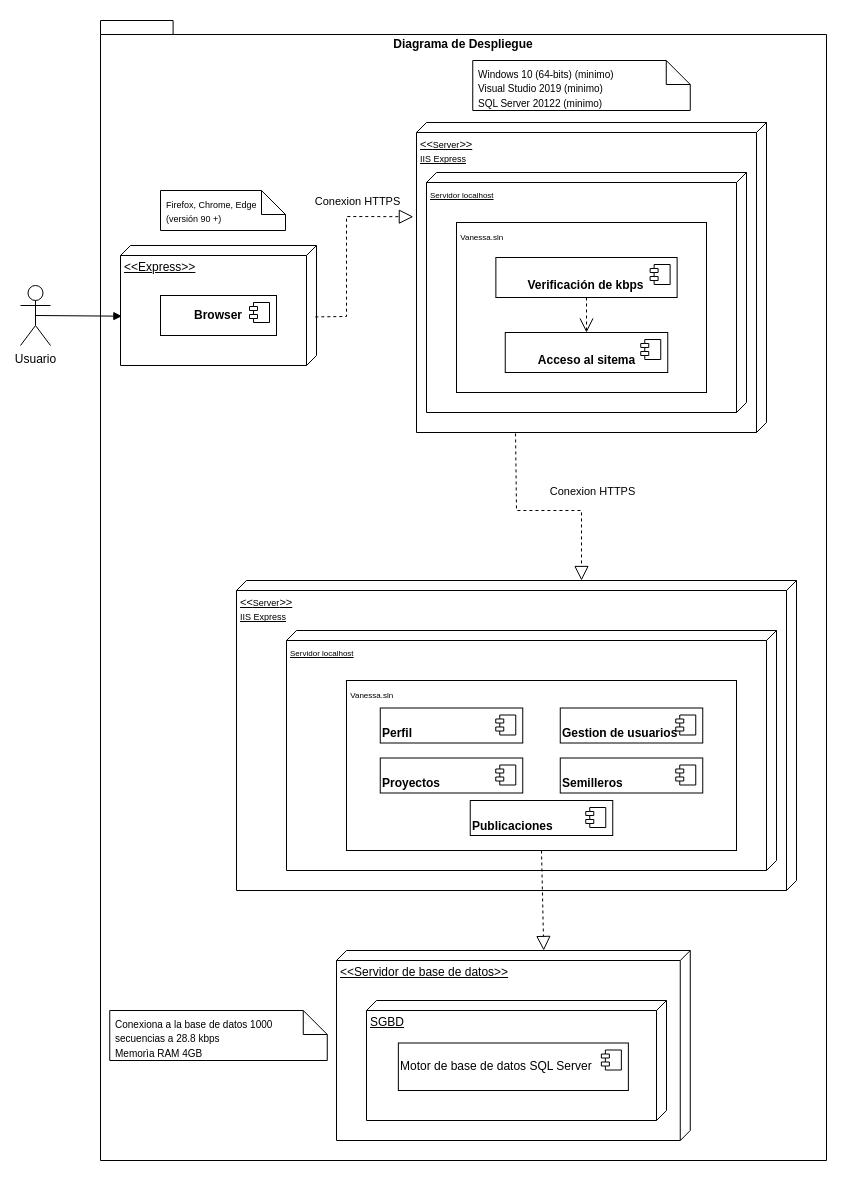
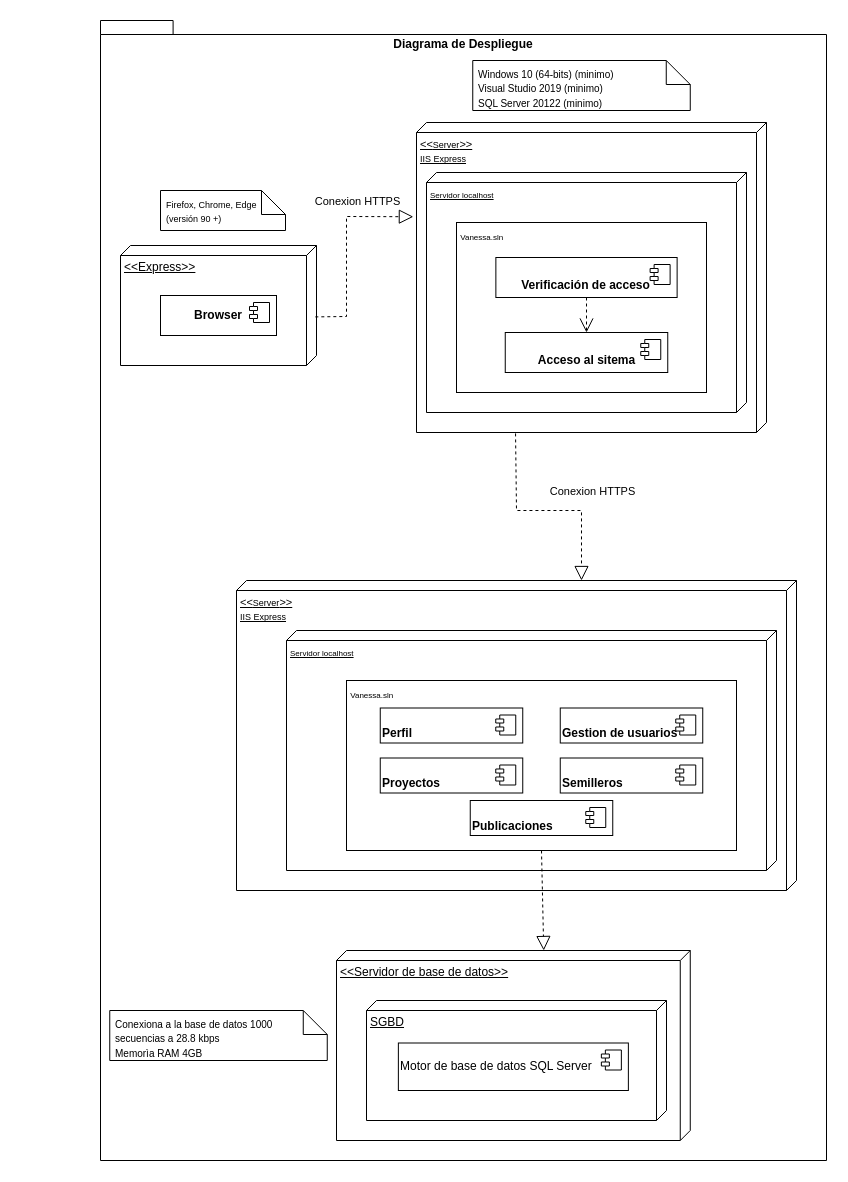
node "Verificación de kbps": label "Verificación de kbps" -> "Verificación de acceso"
node "Usuario": removed
edge "Usuario" -> "<<Express>>": removed
